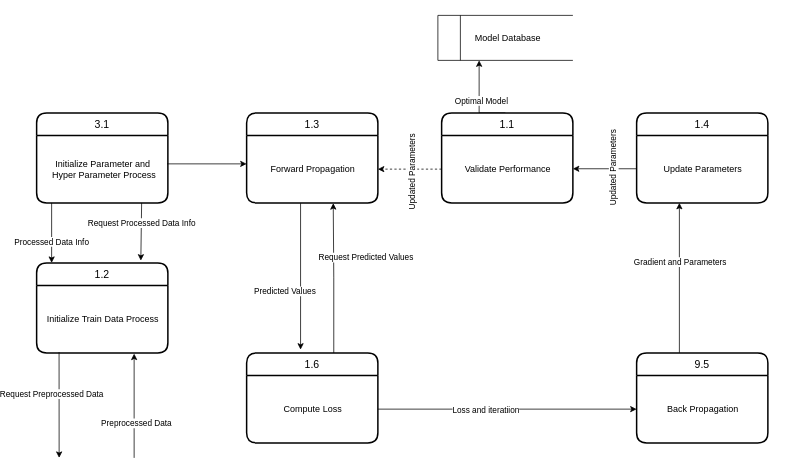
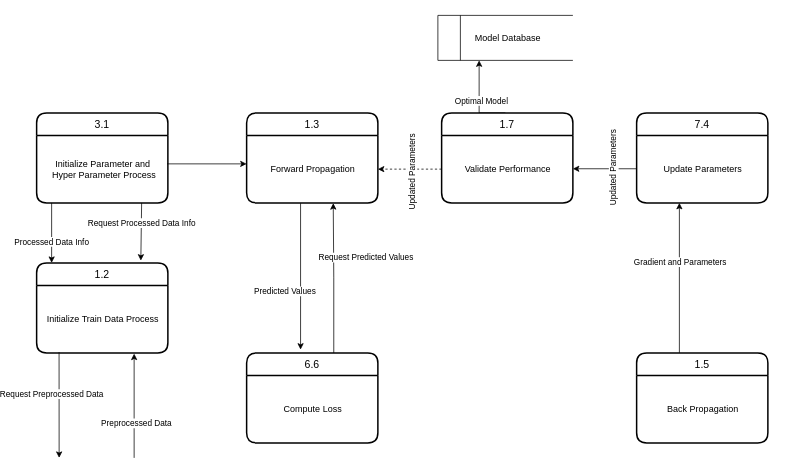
node "1.1": label "1.1" -> "1.7"
node "1.4": label "1.4" -> "7.4"
node "1.6": label "1.6" -> "6.6"
node "9.5": label "9.5" -> "1.5"
edge "Compute Loss" -> "Back Propagation": removed, label "Loss and iteratiion"
